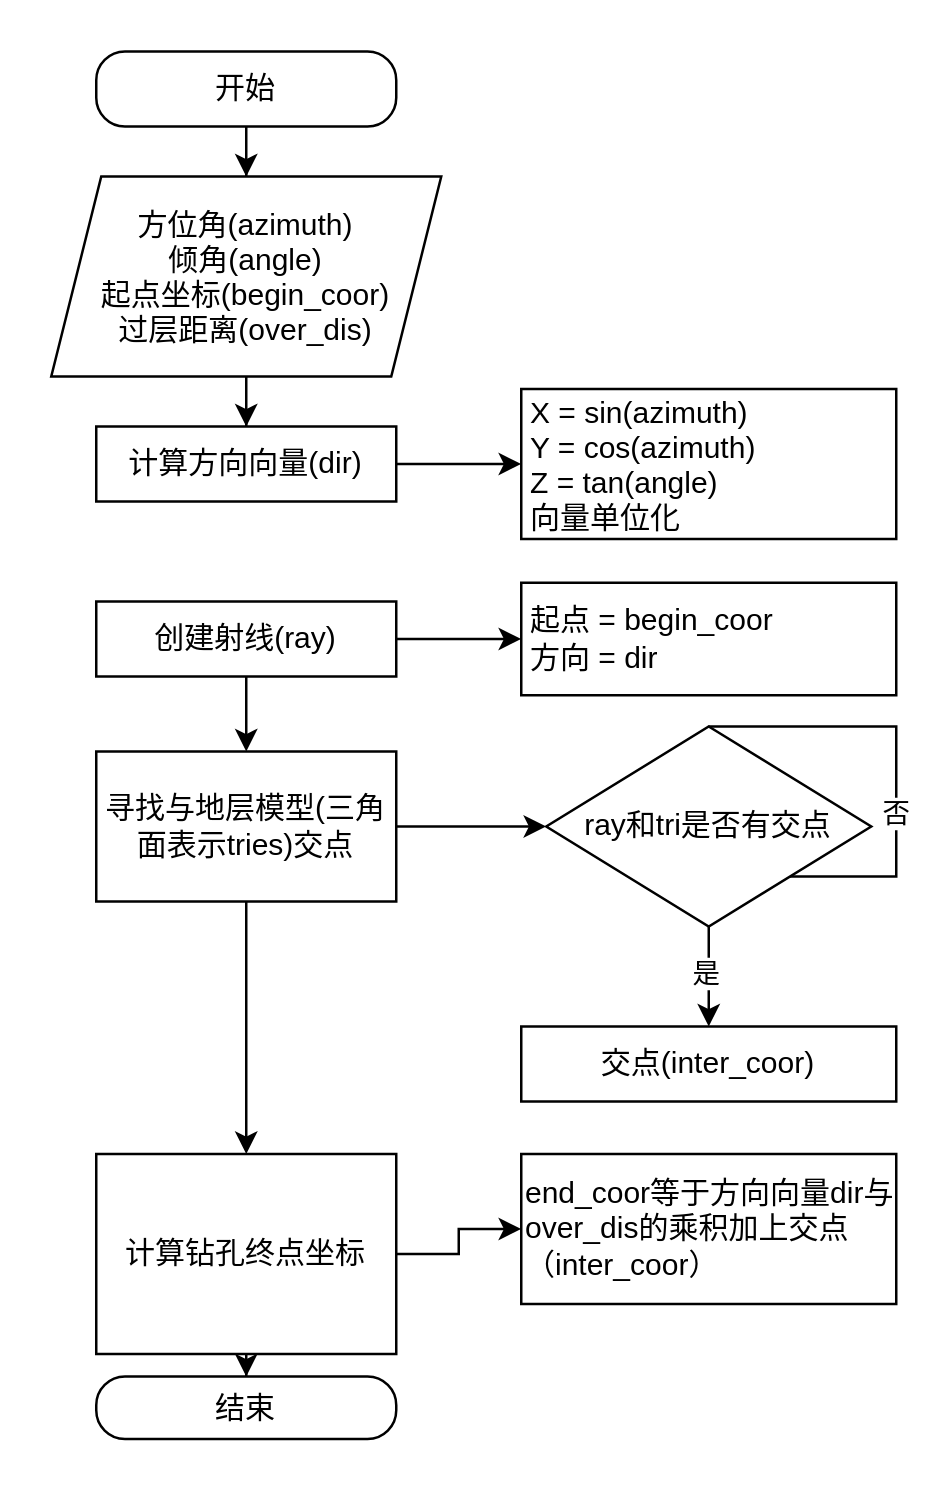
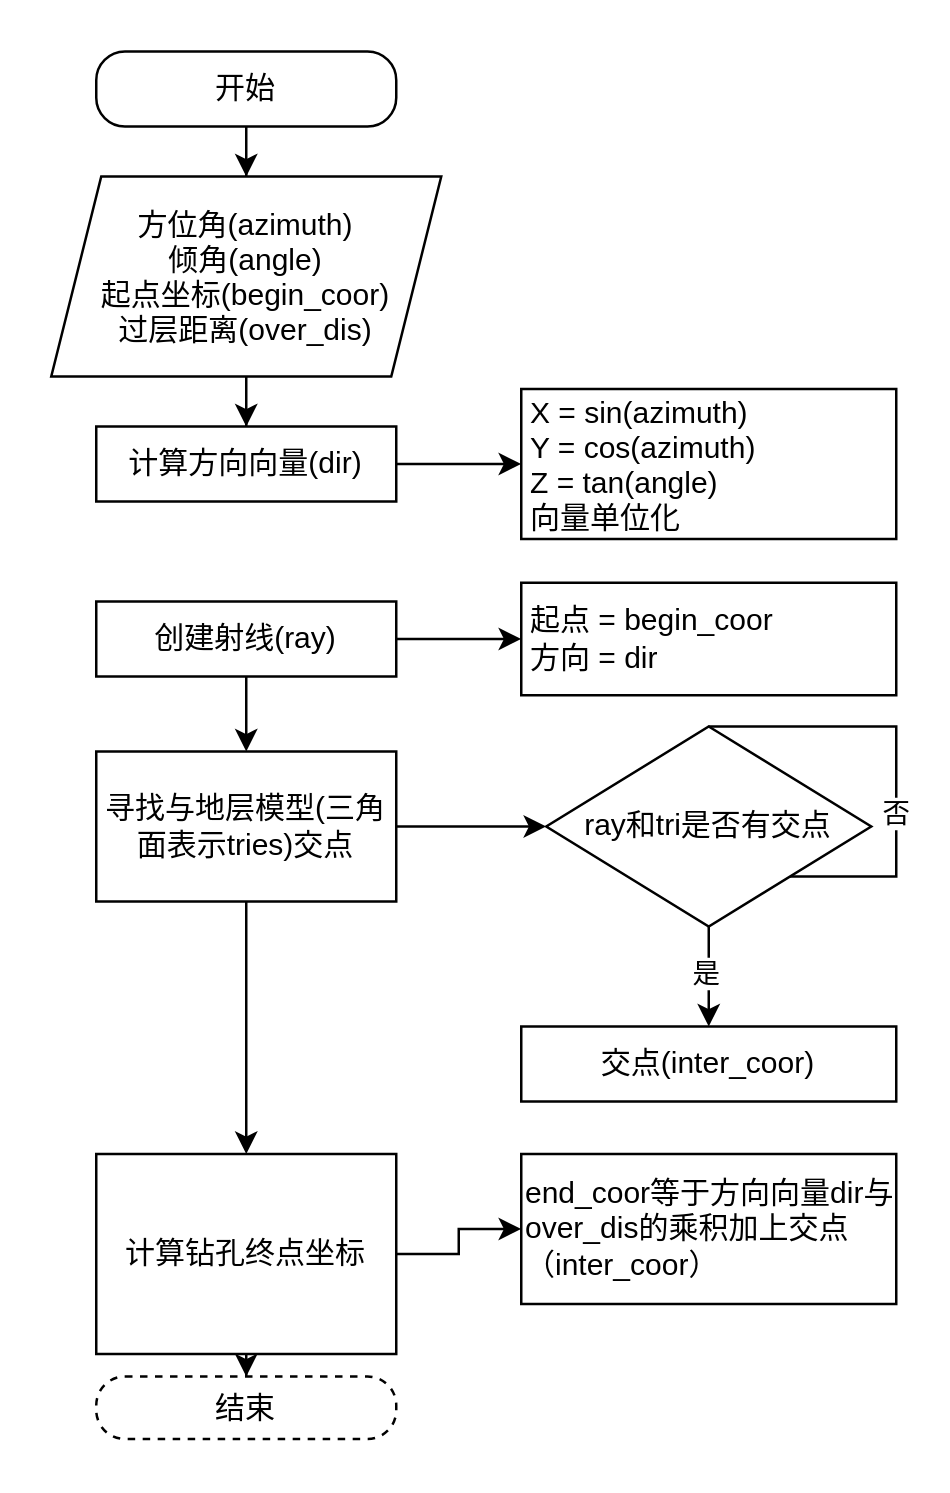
node "结束": style solid -> dashed
